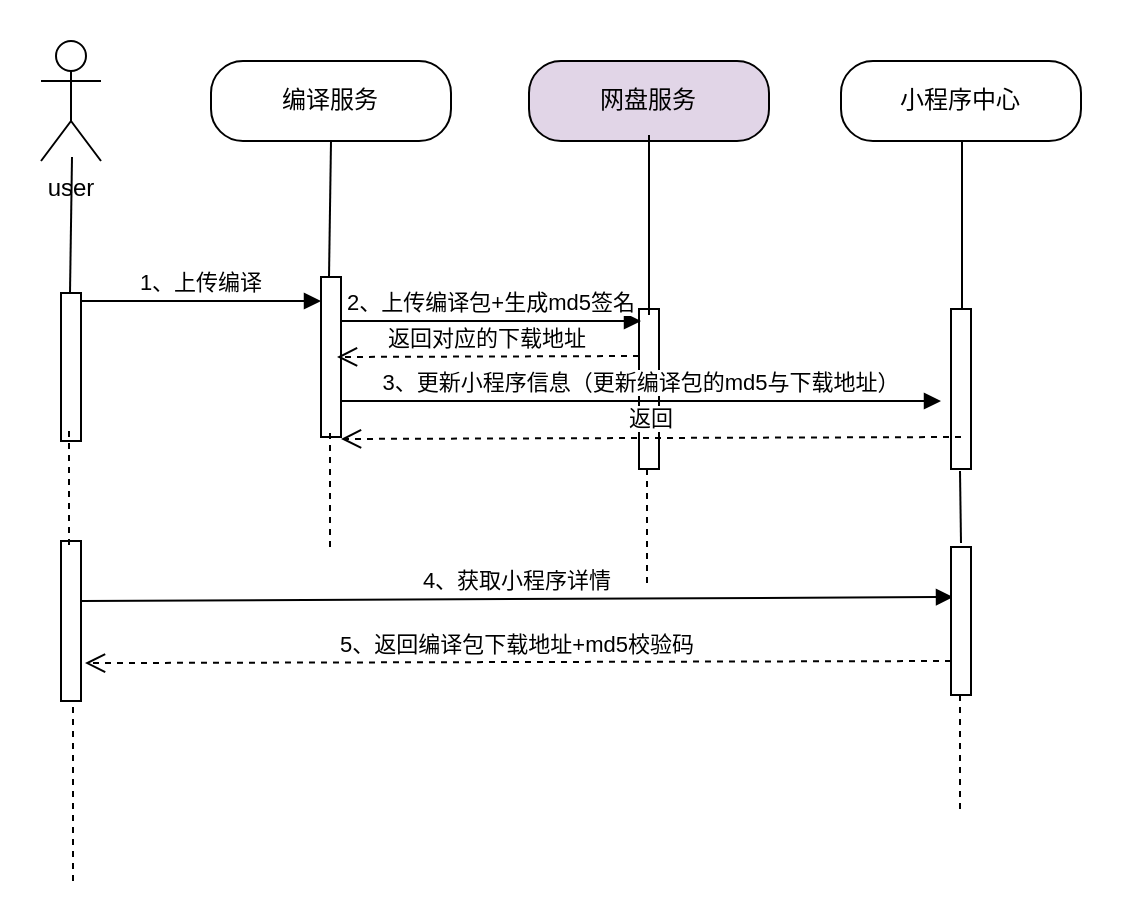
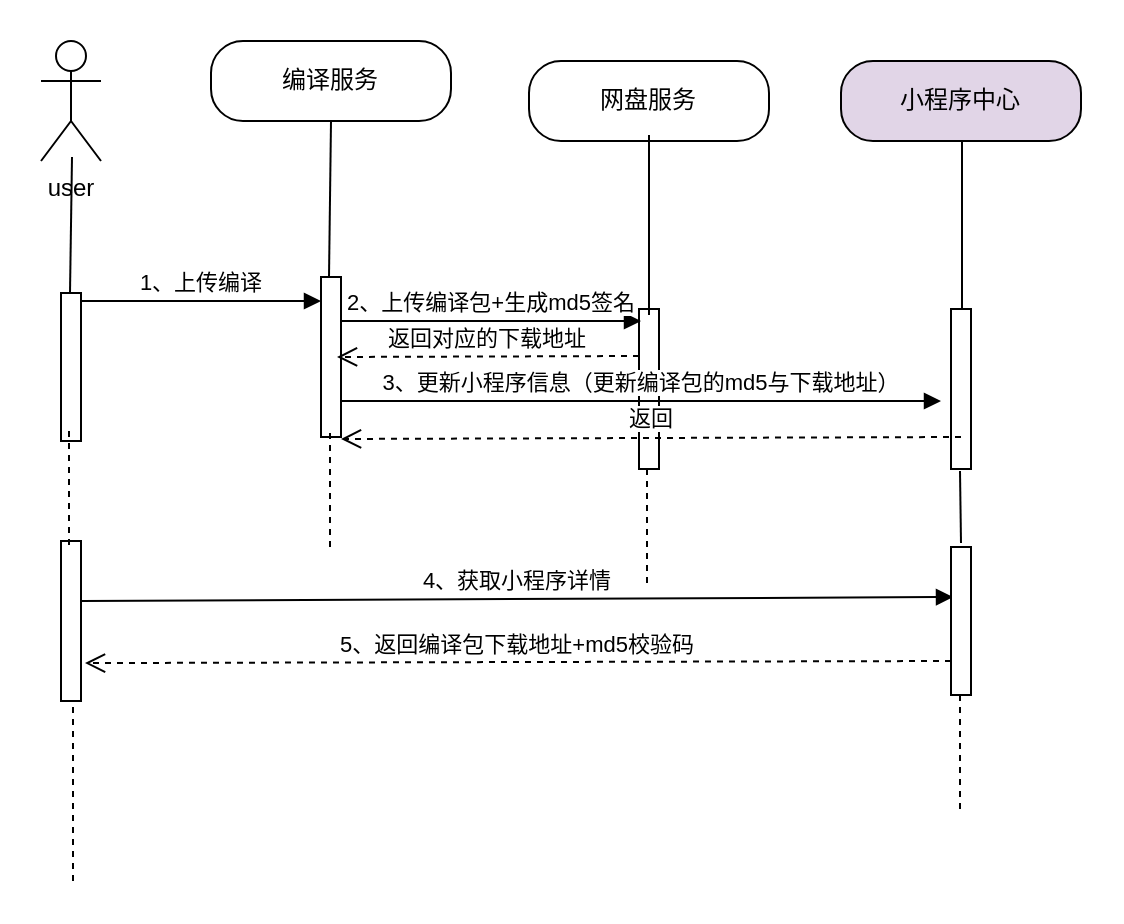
node "编译服务": moved (331, 101) -> (331, 81)
node "网盘服务": fillcolor #e1d5e7 -> #ffffff
node "小程序中心": fillcolor #ffffff -> #e1d5e7
